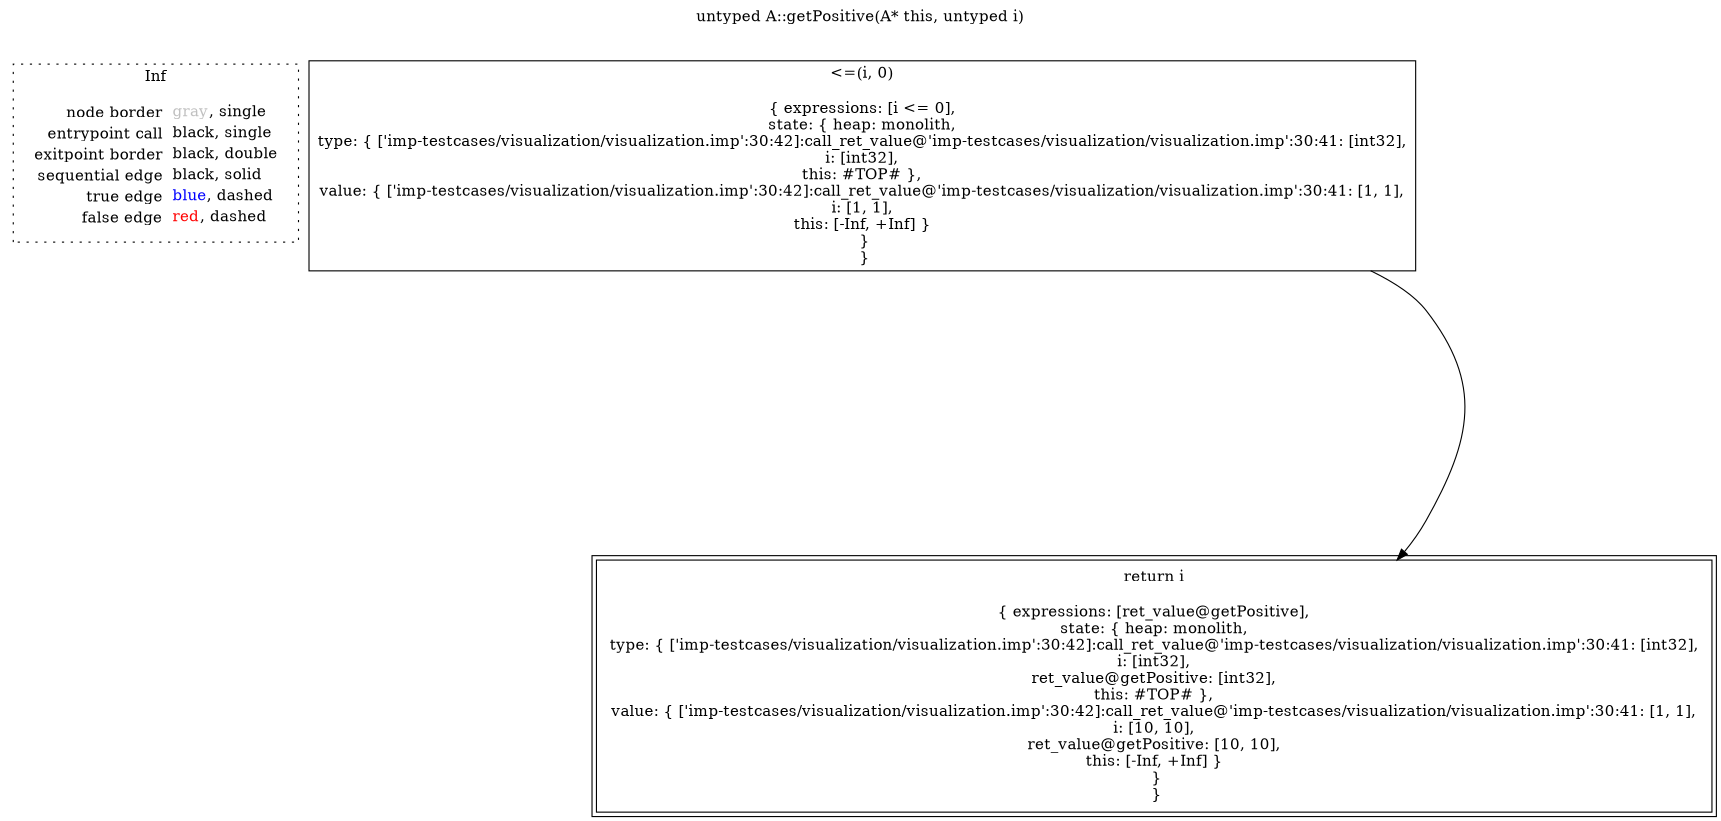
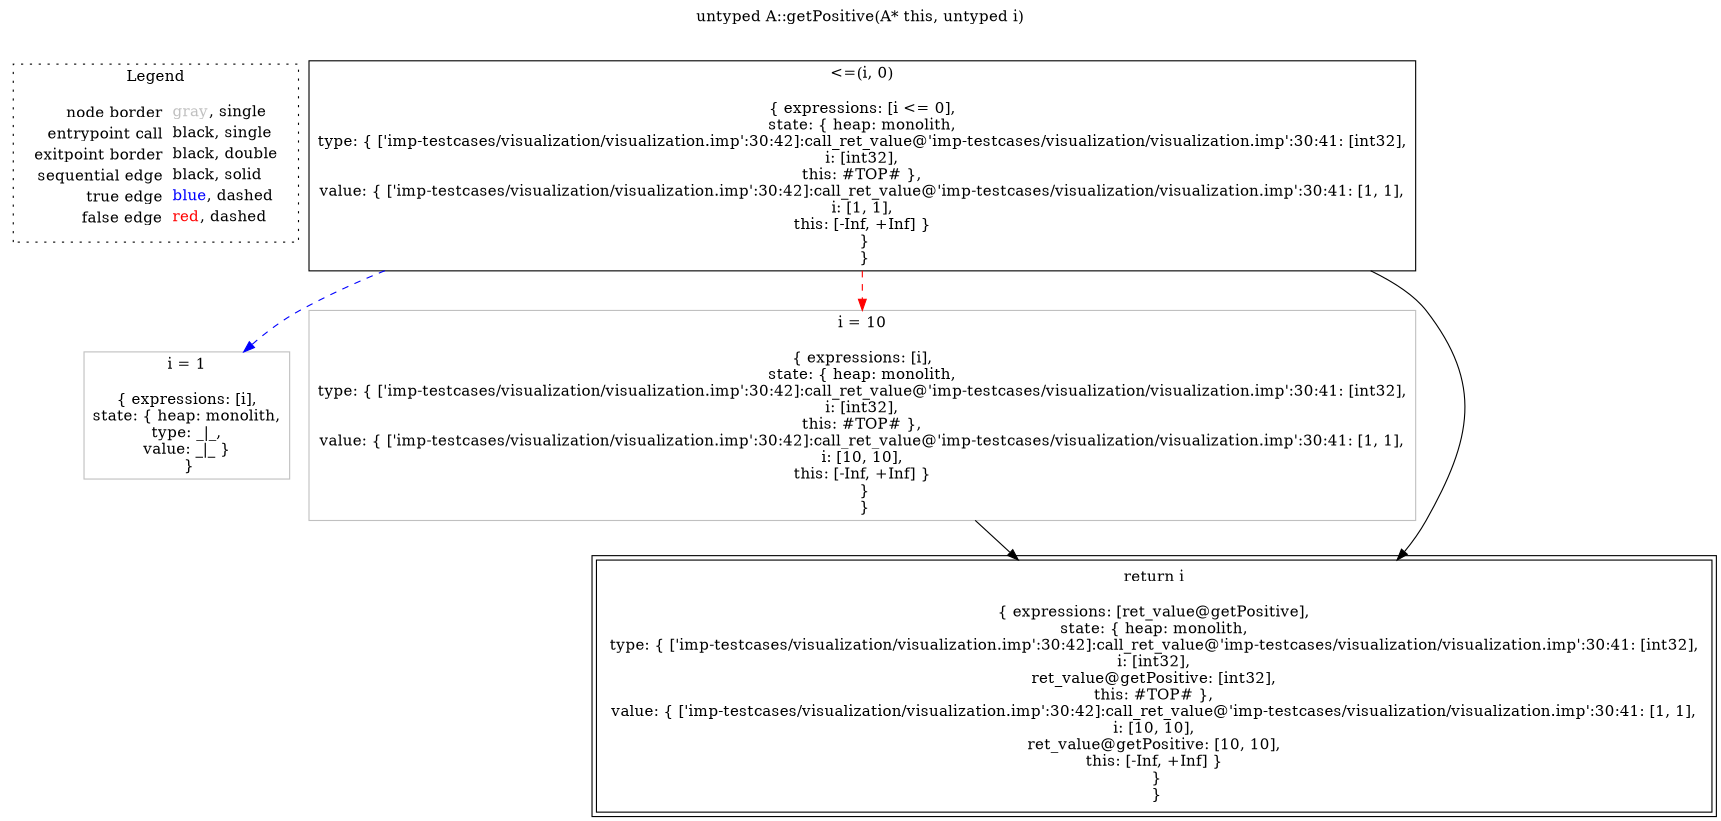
cluster "Inf": label "Inf" -> "Legend"
node "i = 1": added
node "i = 10": added
